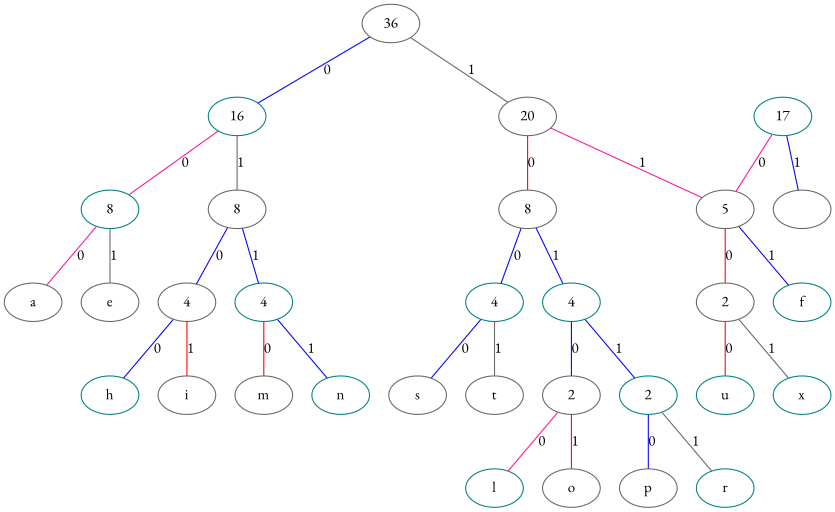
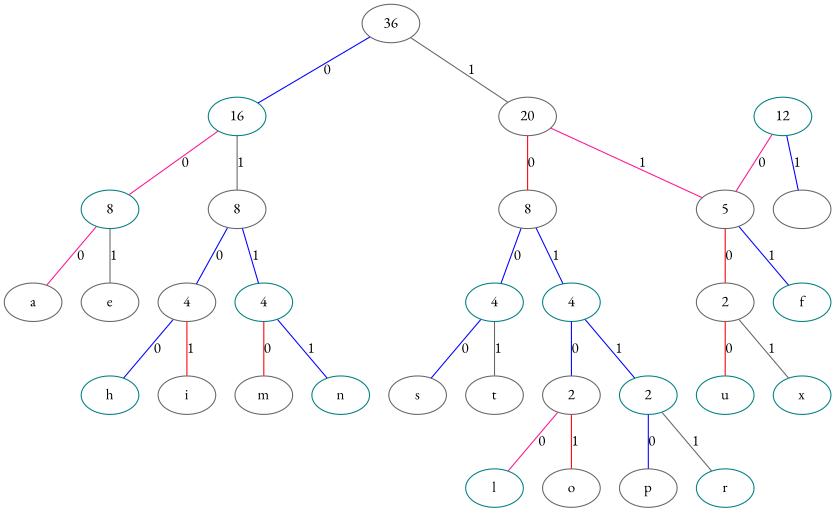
node "17": label "17" -> "12"
